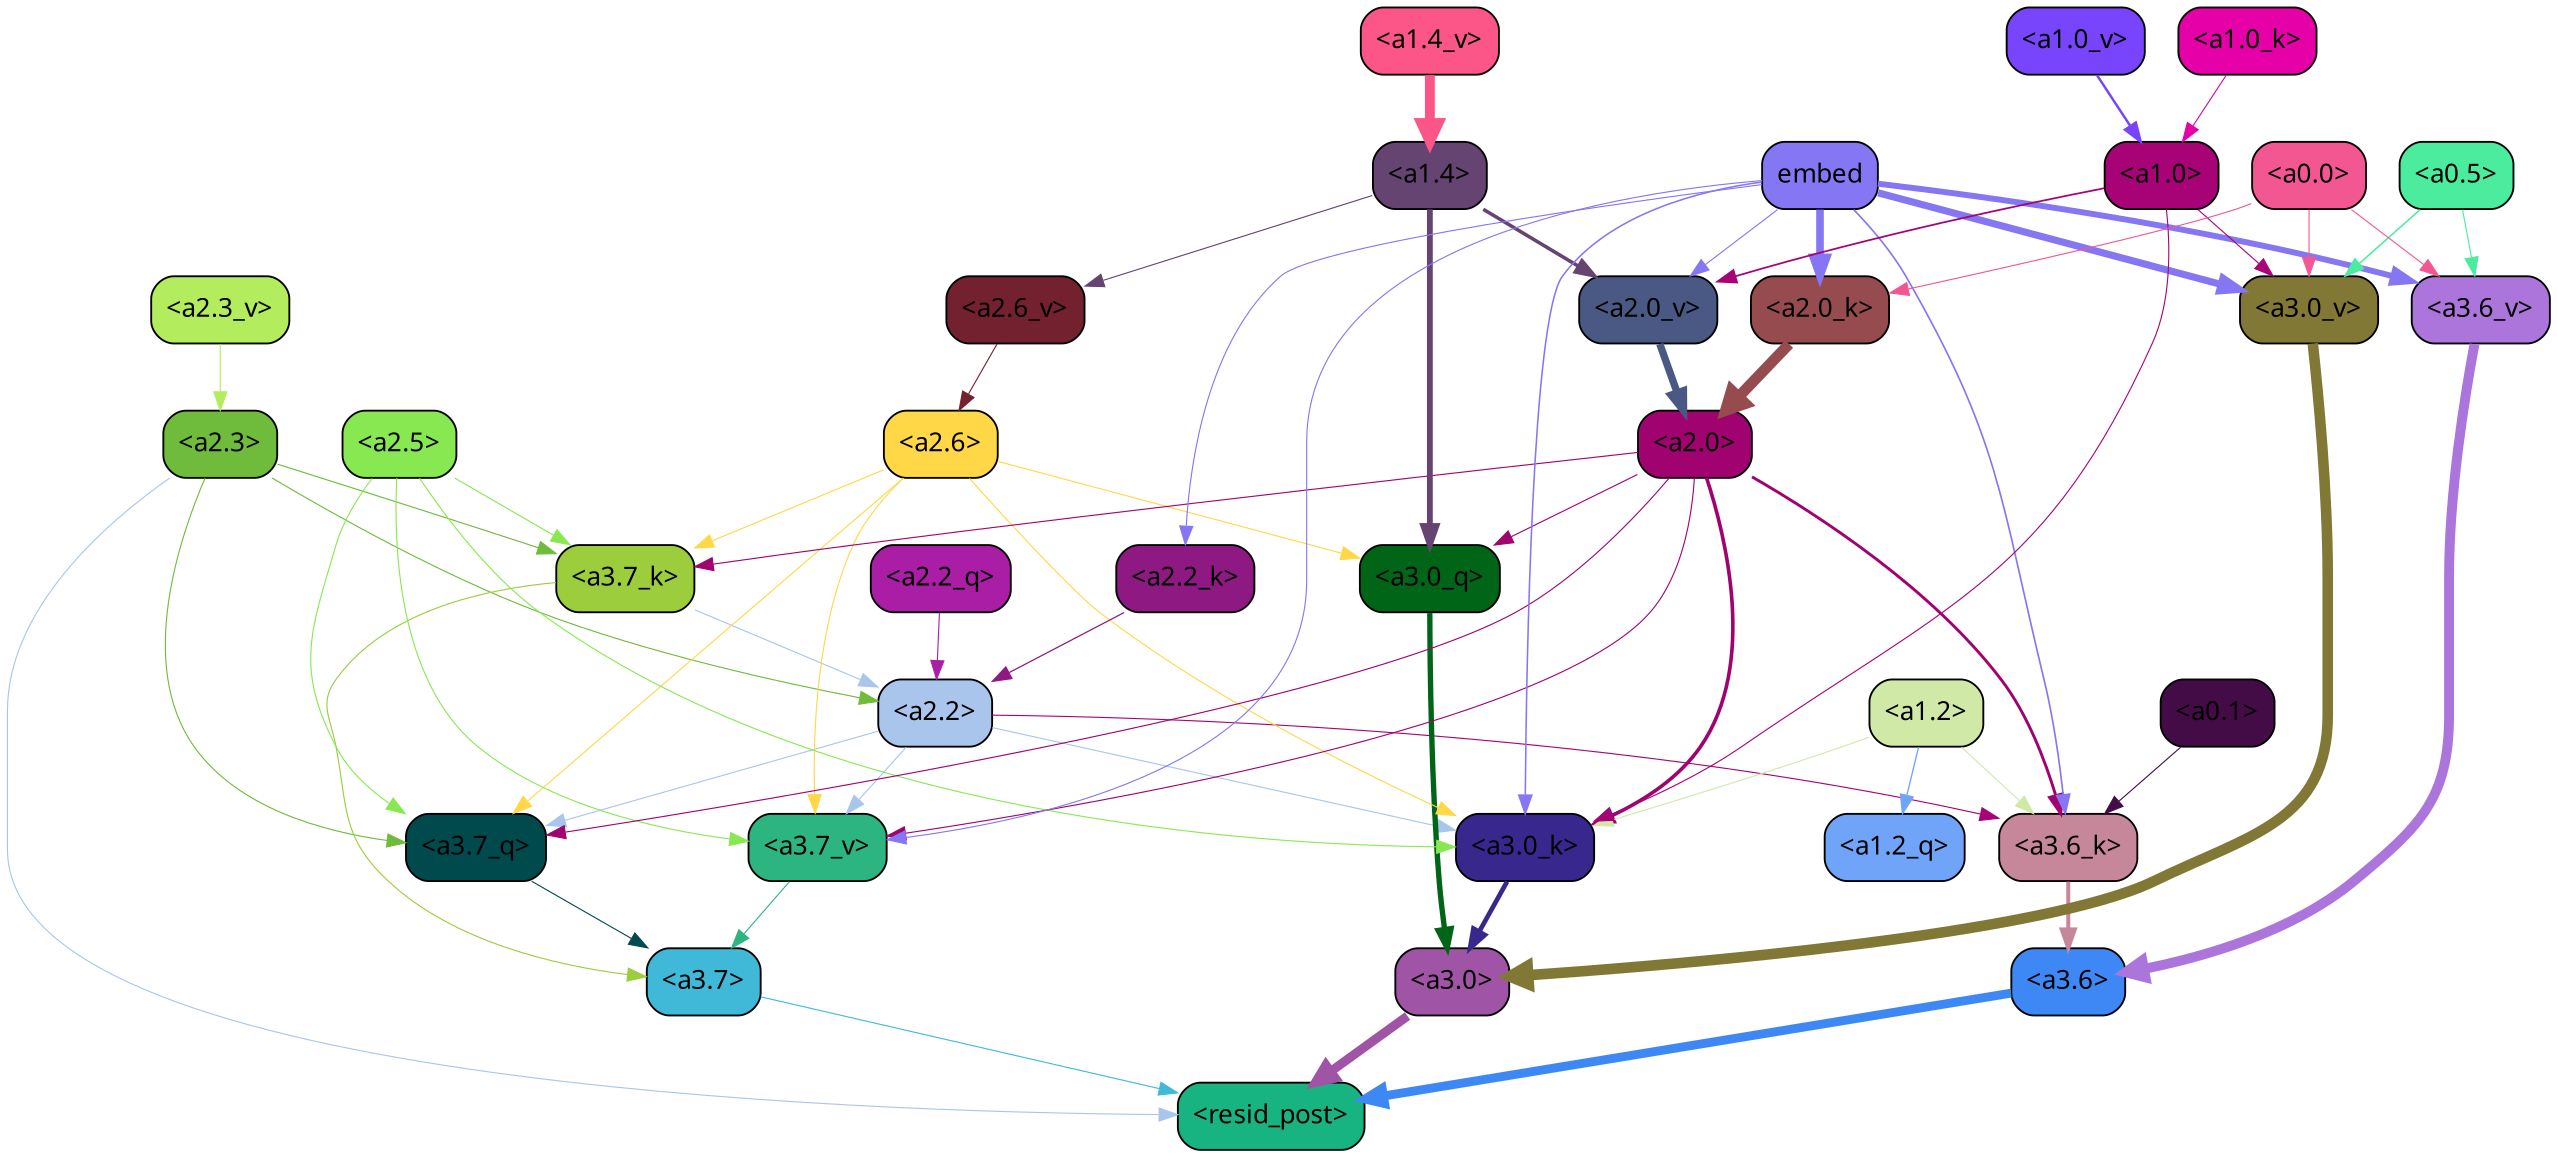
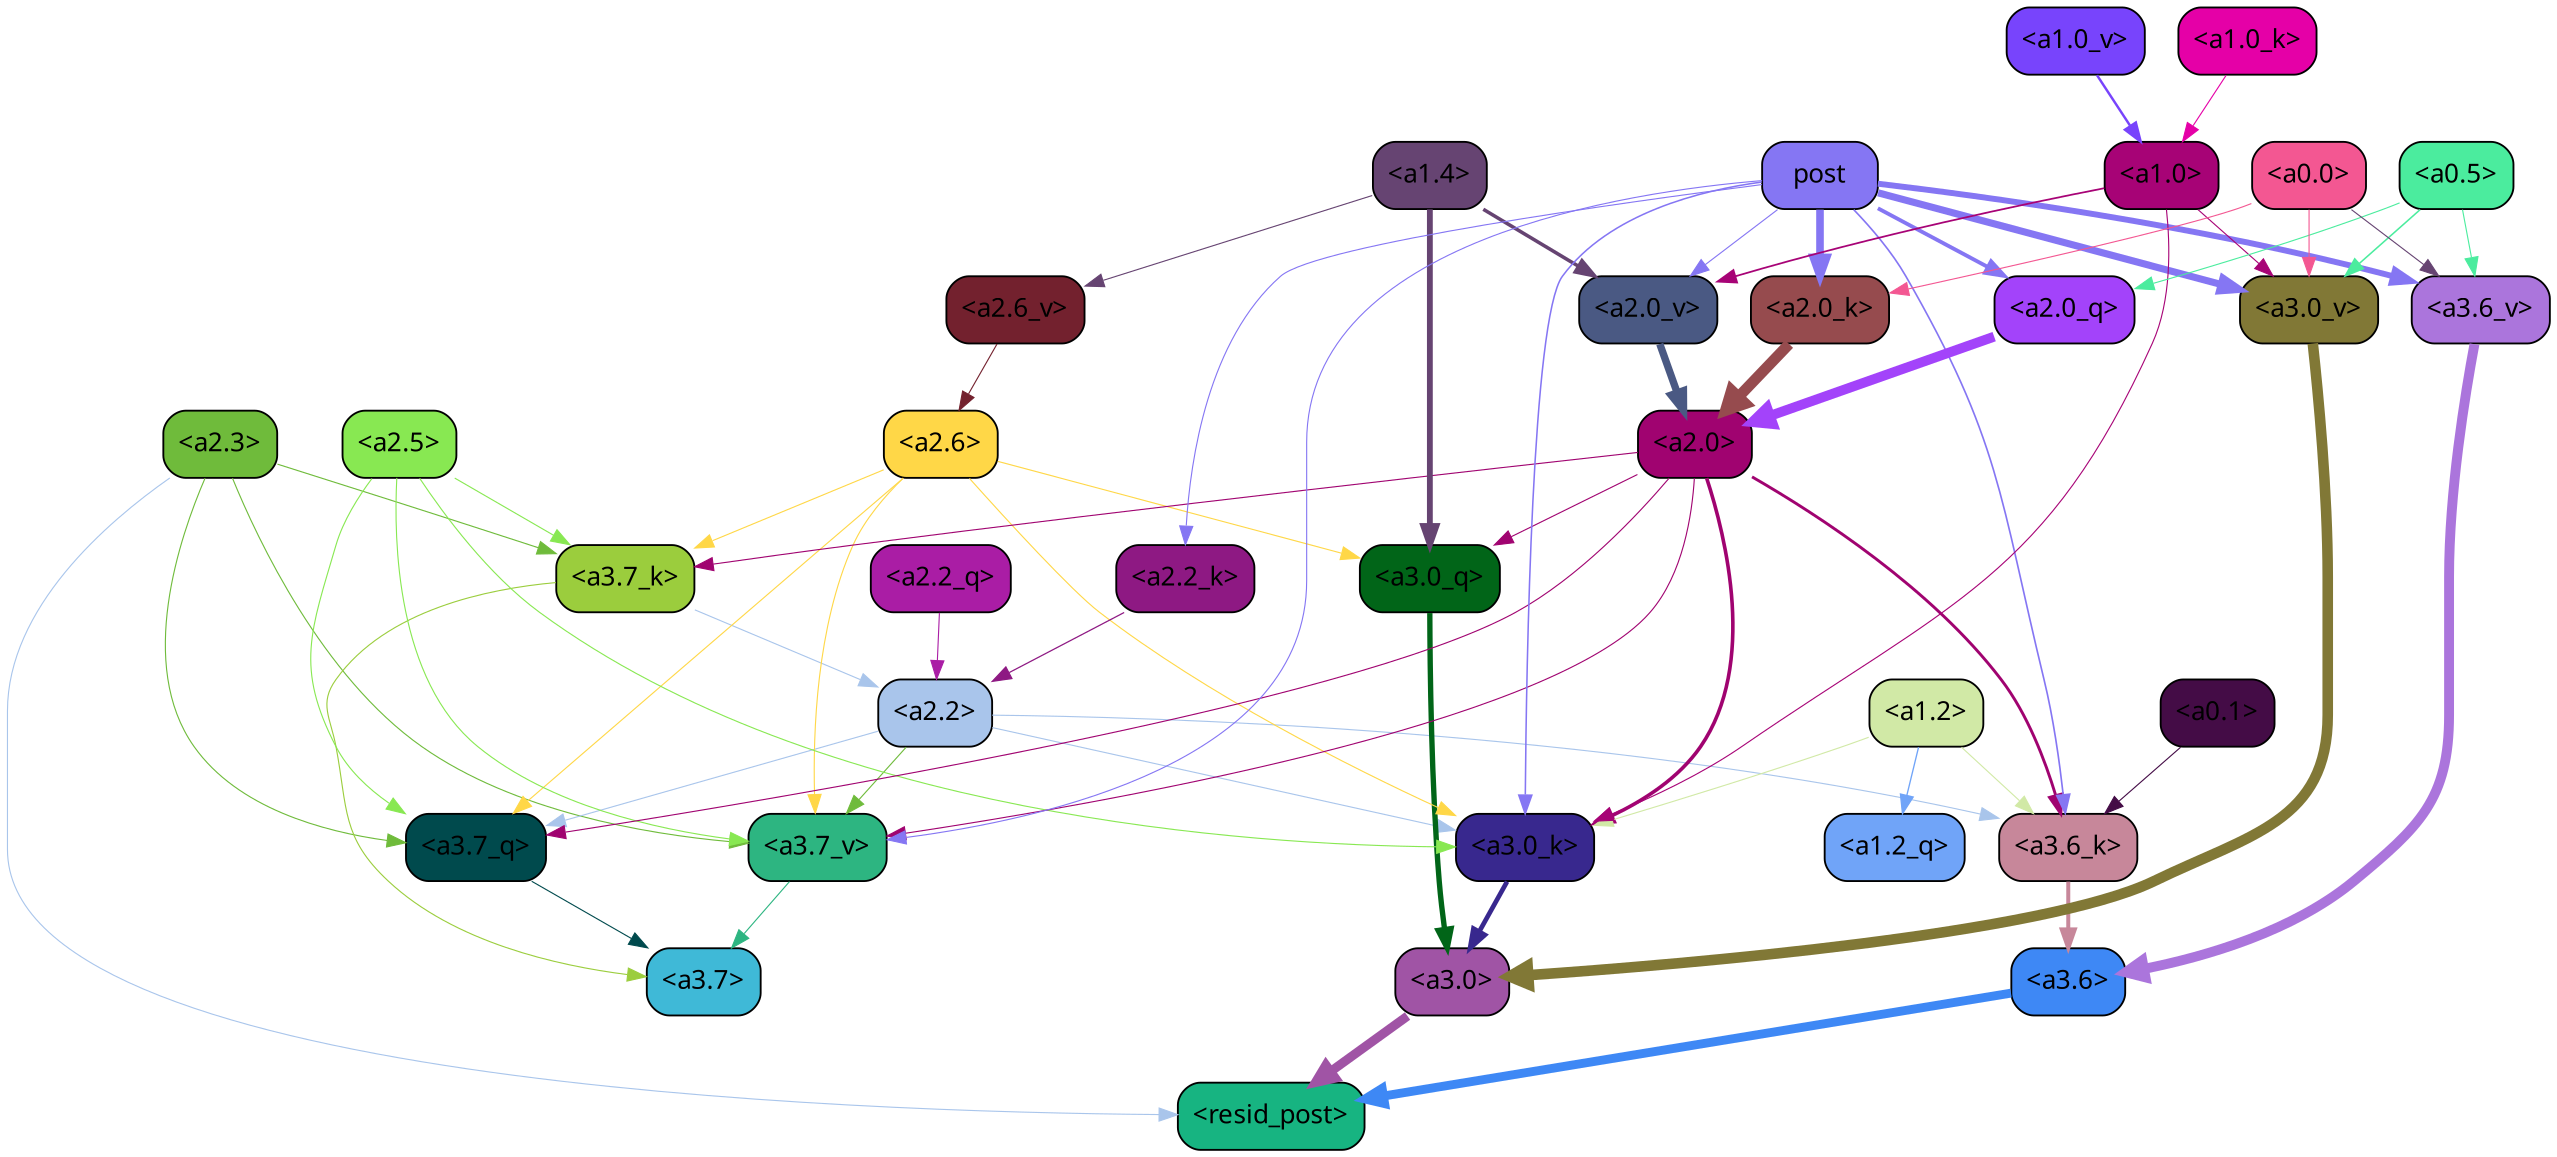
node "<a1.4_v>": removed
node "embed": label "embed" -> "post"
edge "<a0.0>" -> "<a3.6_v>": color #f35792 -> #664472
node "<a2.3_v>": removed
node "<a2.0_q>": added
edge "<a2.3>" -> "<a2.2>": now "<a2.3>" -> "<a3.7_v>"
edge "<a2.2>" -> "<a3.6_k>": color #a70376 -> #a9c5eb
edge "<a2.2>" -> "<a3.7_v>": color #a9c5eb -> #6fbb3b
edge "<a3.7>" -> "<resid_post>": removed
